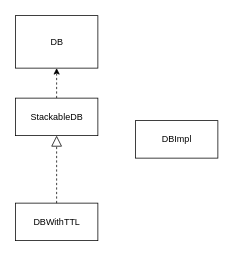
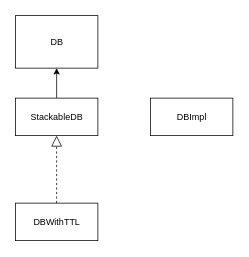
edge "StackableDB" -> "DB": style dashed -> solid
node "DBImpl": moved (177, 139) -> (192, 117)
